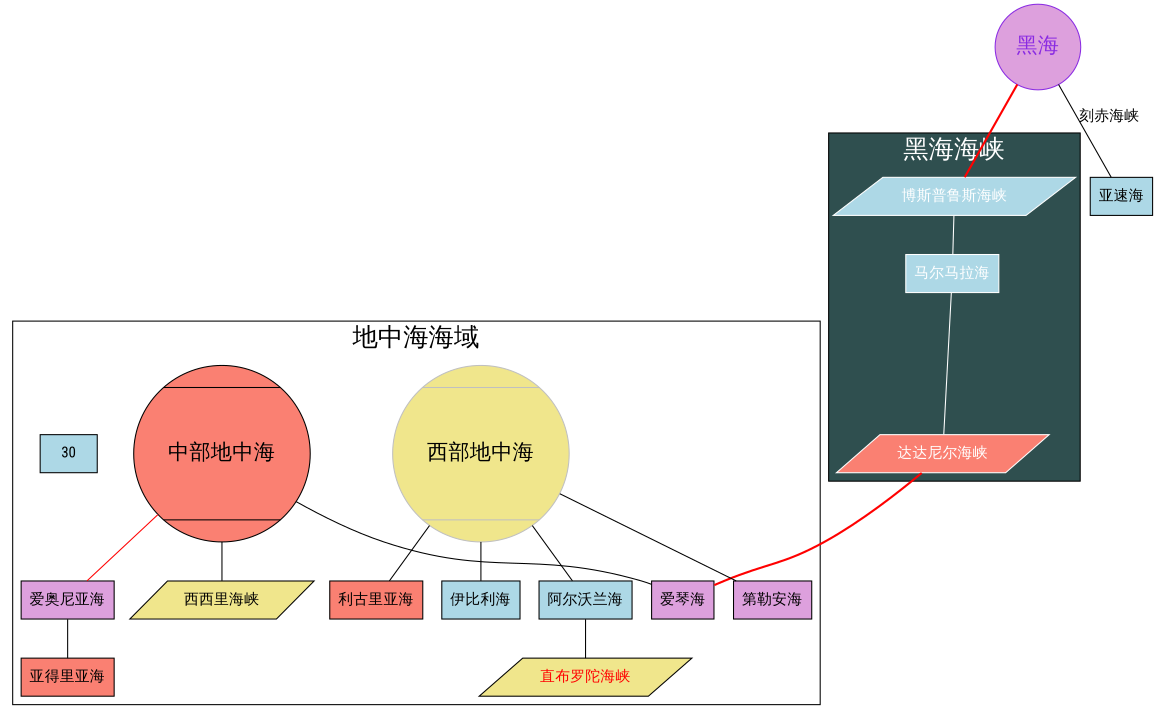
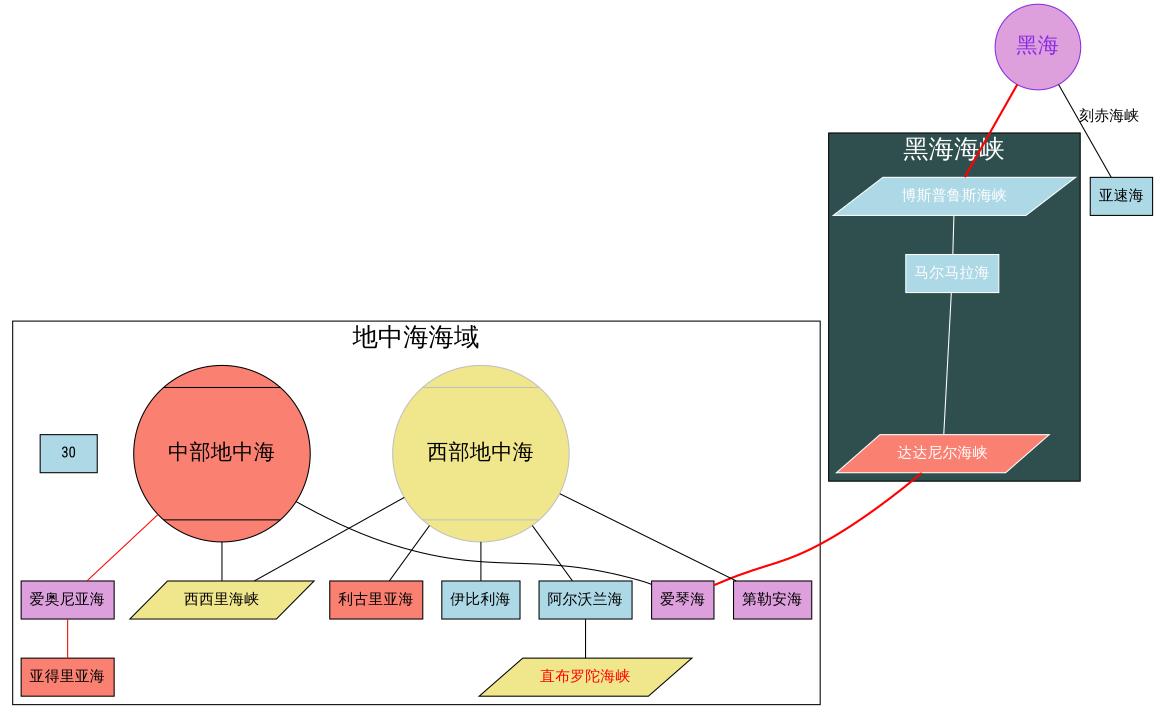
edge "西部地中海" -- "西西里海峡": added
edge "爱奥尼亚海" -- "亚得里亚海": color black -> red
